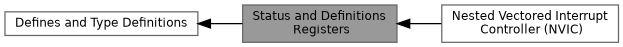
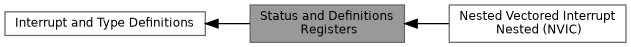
node "Defines and Type Definitions": label "Defines and Type Definitions" -> "Interrupt and Type Definitions"
node "Nested Vectored Interrupt Controller (NVIC)": label "Nested Vectored Interrupt Controller (NVIC)" -> "Nested Vectored Interrupt Nested (NVIC)"
